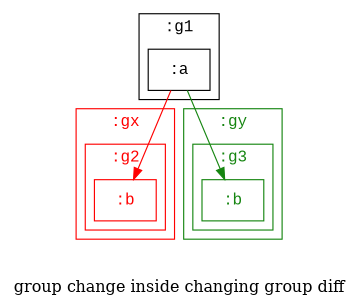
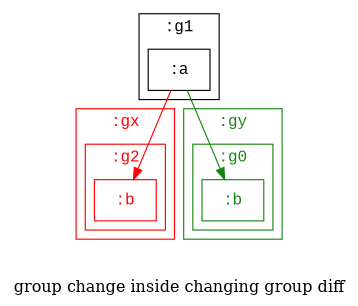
cluster ":g3": label ":g3" -> ":g0"
